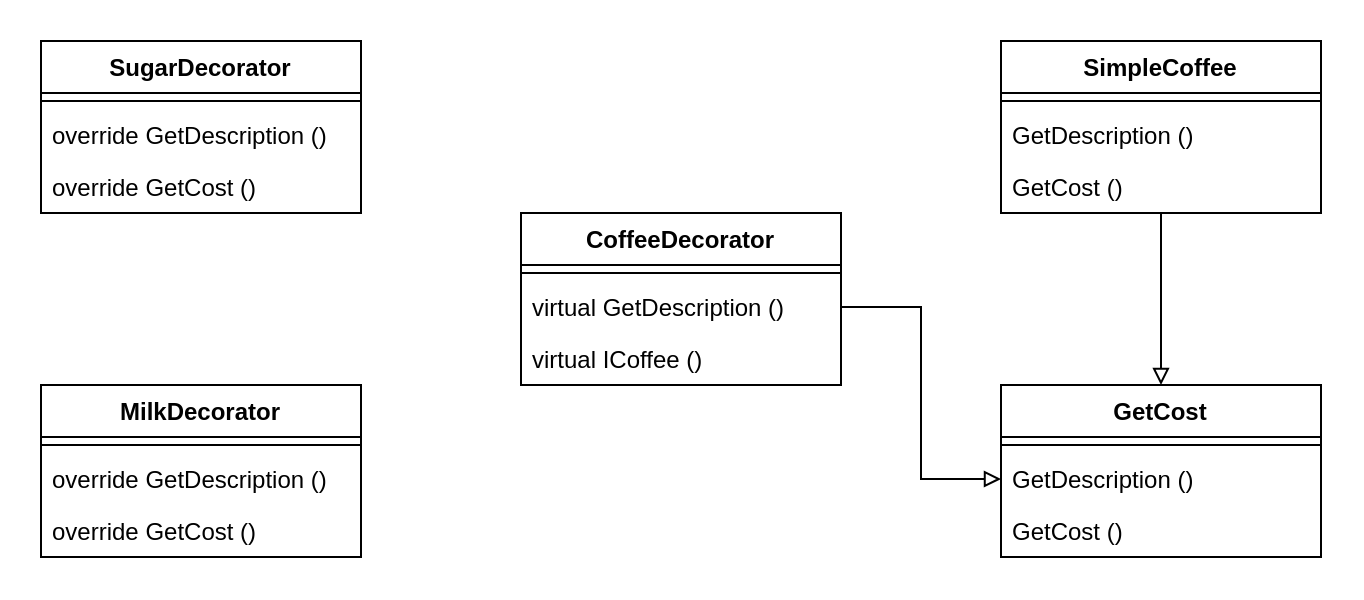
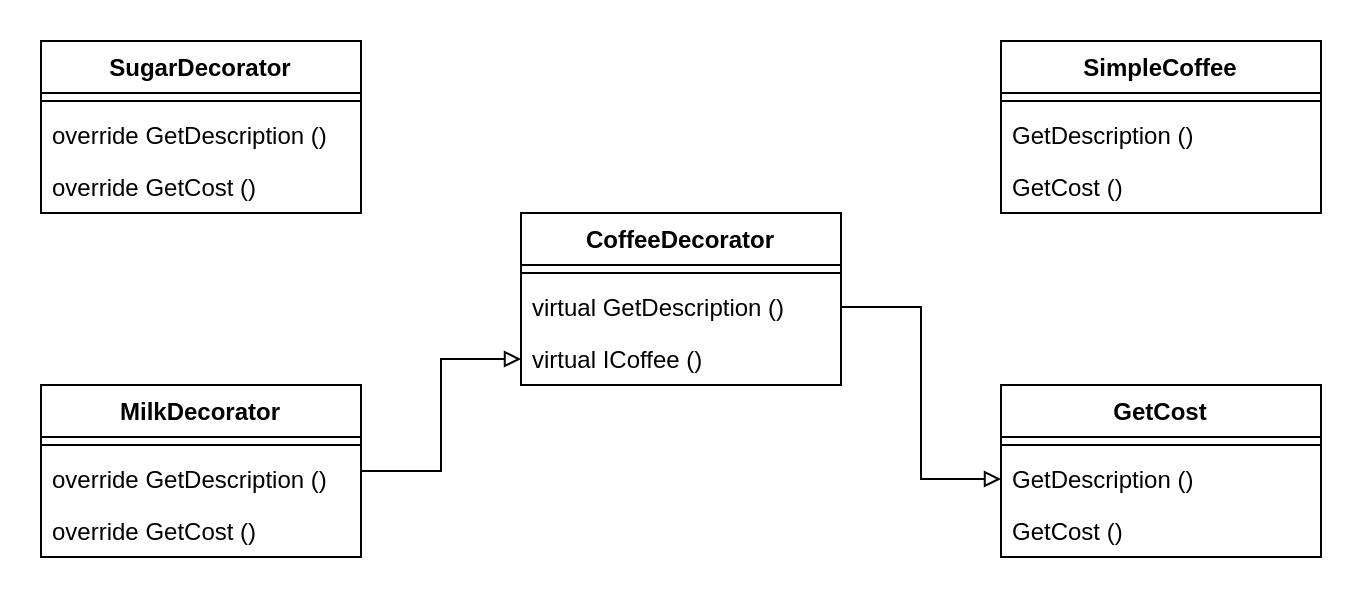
edge "SimpleCoffee" -> "GetCost": removed
edge "MilkDecorator" -> "virtual ICoffee ()": added
